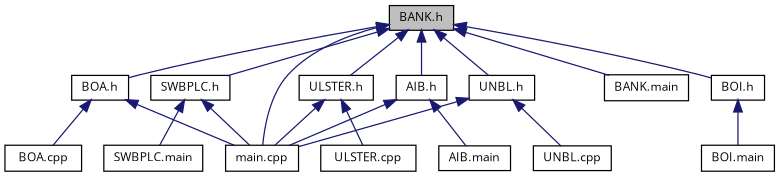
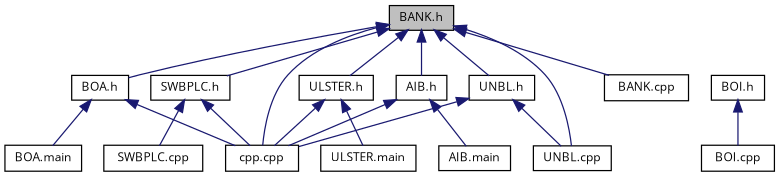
edge "BOI.h" -> "BANK.h": now "UNBL.cpp" -> "BANK.h"
node "BANK.main": label "BANK.main" -> "BANK.cpp"
node "BOA.cpp": label "BOA.cpp" -> "BOA.main"
node "SWBPLC.main": label "SWBPLC.main" -> "SWBPLC.cpp"
node "main.cpp": label "main.cpp" -> "cpp.cpp"
node "ULSTER.cpp": label "ULSTER.cpp" -> "ULSTER.main"
node "BOI.main": label "BOI.main" -> "BOI.cpp"
